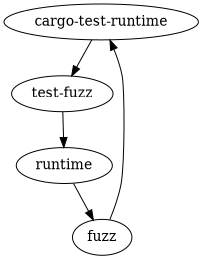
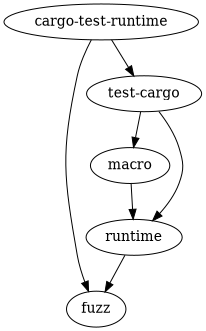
node "test-fuzz": label "test-fuzz" -> "test-cargo"
edge "fuzz" -> "cargo-test-runtime": reversed
node "macro": added
